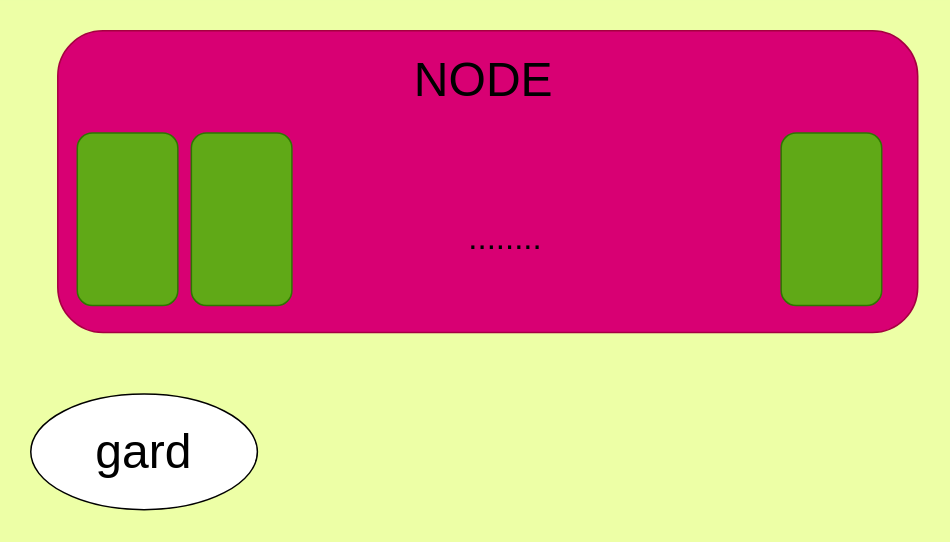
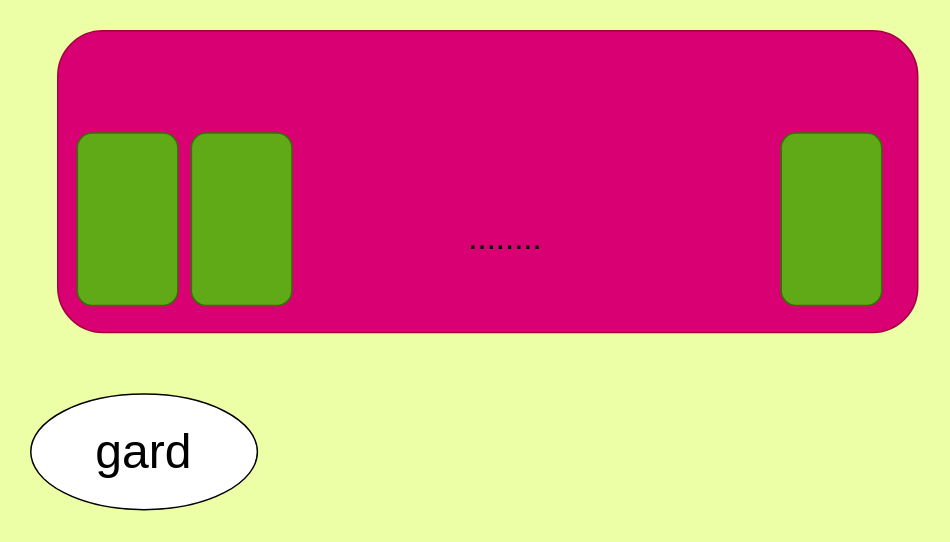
node "NODE": removed
